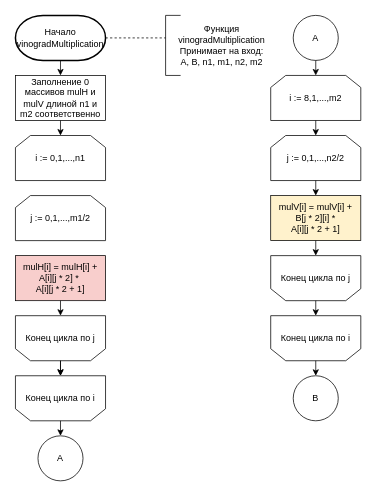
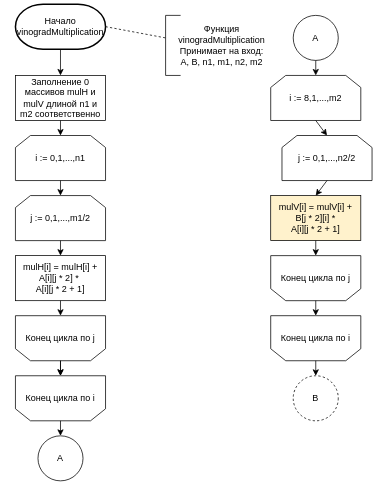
node "Начало vinogradMultiplication": moved (60, 38) -> (60, 27)
node "j := 0,1,...,n2/2": moved (315, 158) -> (327, 158)
edge "i := 0,1,...,n1" -> "j := 0,1,...,m1/2": added
edge "j := 0,1,...,m1/2" -> "mulH[i] = mulH[i] + A[i][j * 2] * A[i][j * 2 + 1]": added
node "mulH[i] = mulH[i] + A[i][j * 2] * A[i][j * 2 + 1]": fillcolor #f8cecc -> #ffffff
node "B": style solid -> dashed
